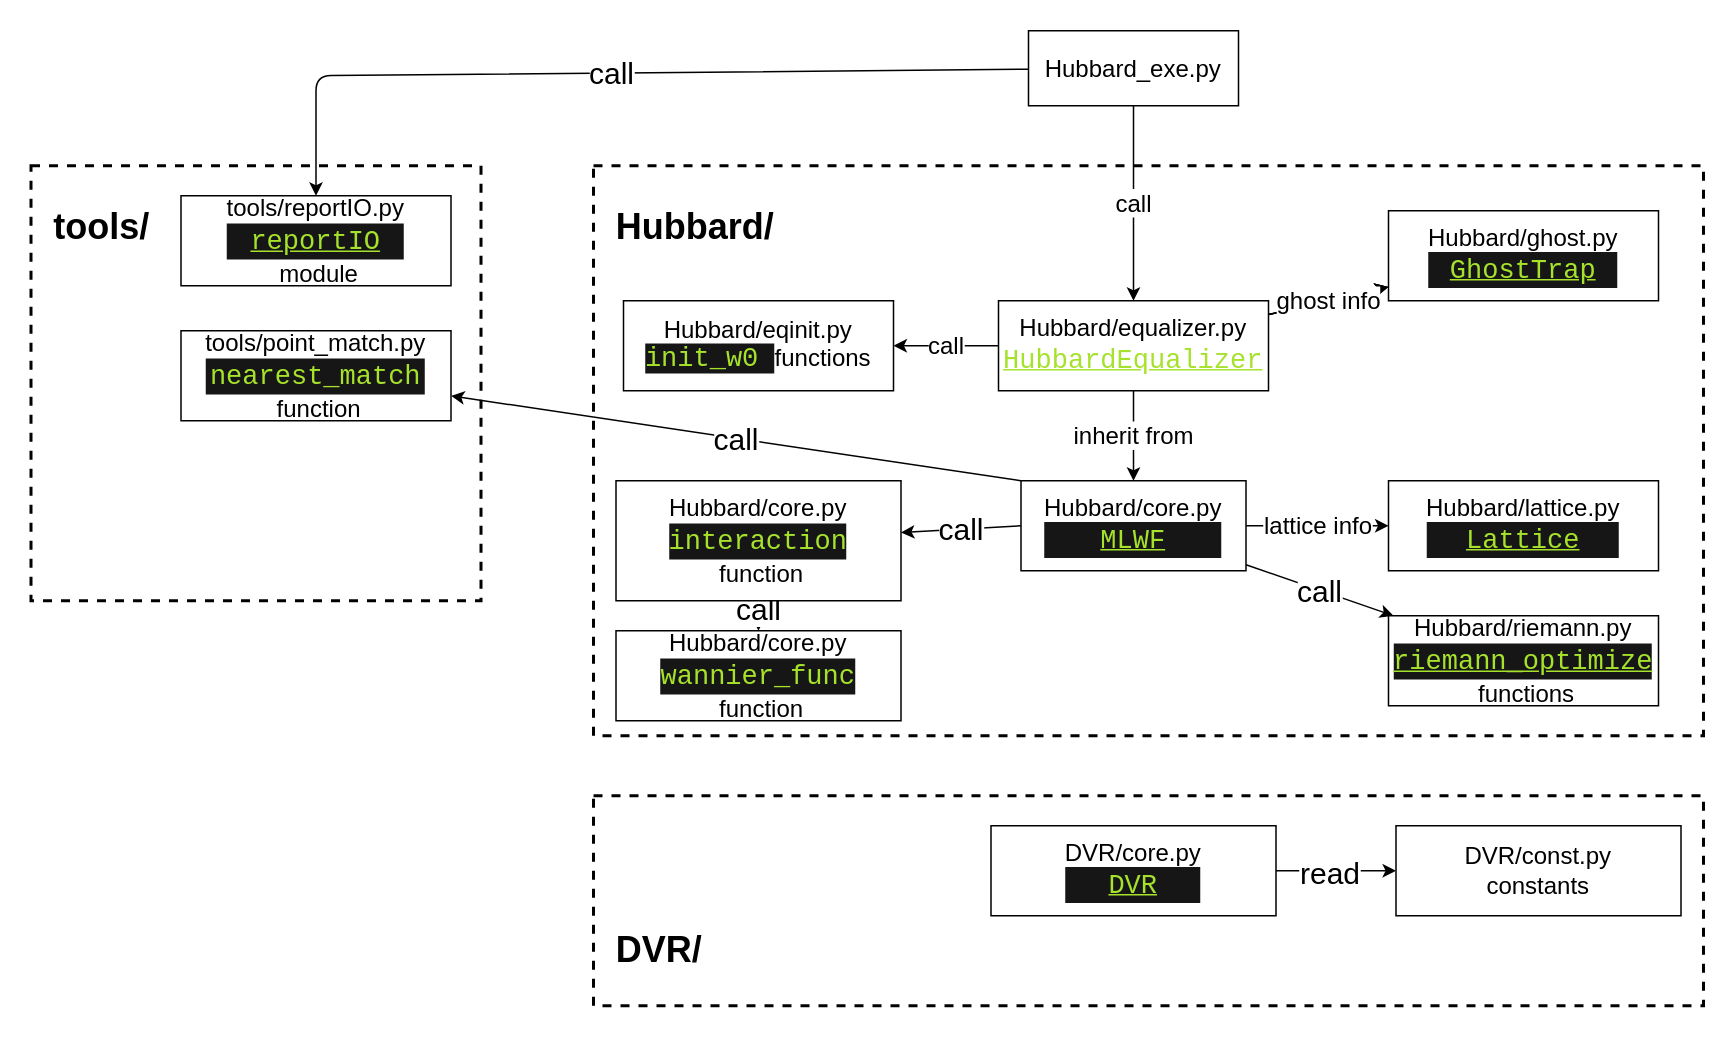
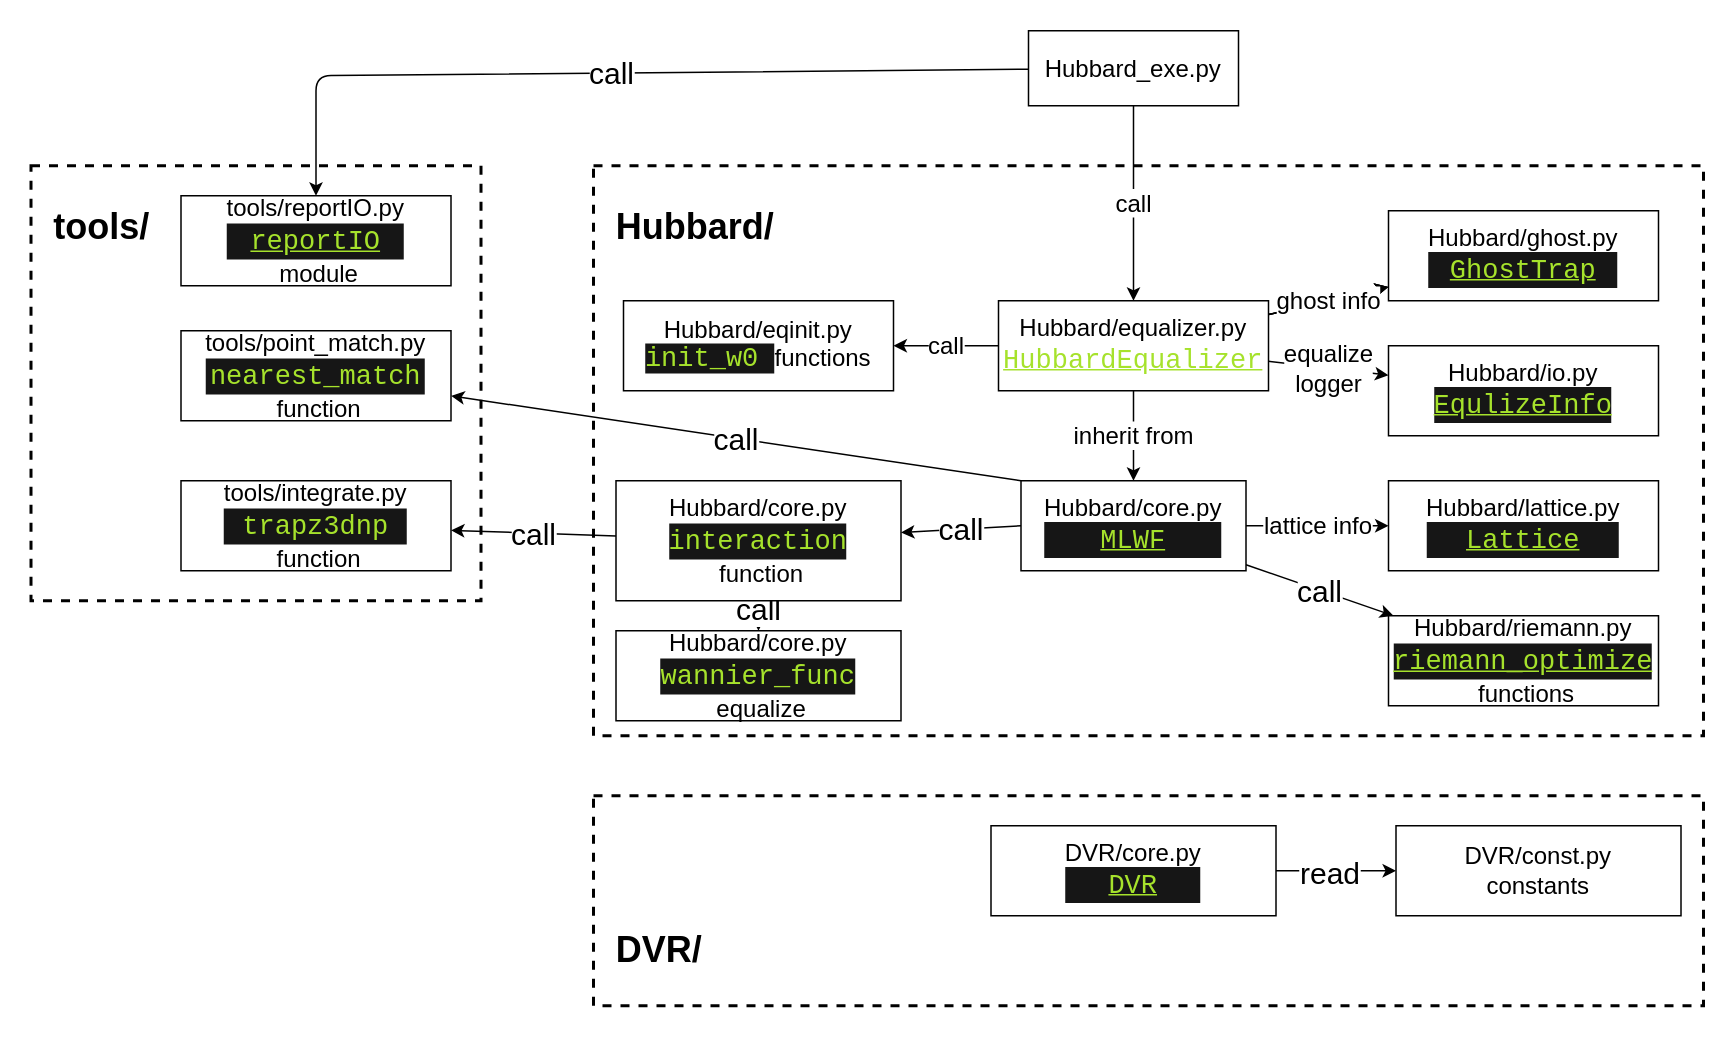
edge "Hubbard/equalizer.py HubbardEqualizer" -> "Hubbard/io.py EqulizeInfo": added, label "equalize logger"
node "Hubbard/io.py EqulizeInfo": added
node "tools/integrate.py trapz3dnp function": added
edge "Hubbard/core.py interaction function" -> "tools/integrate.py trapz3dnp function": added, label "call"
node "Hubbard/core.py wannier_func function": label "Hubbard/core.py wannier_func function" -> "Hubbard/core.py wannier_func equalize"
